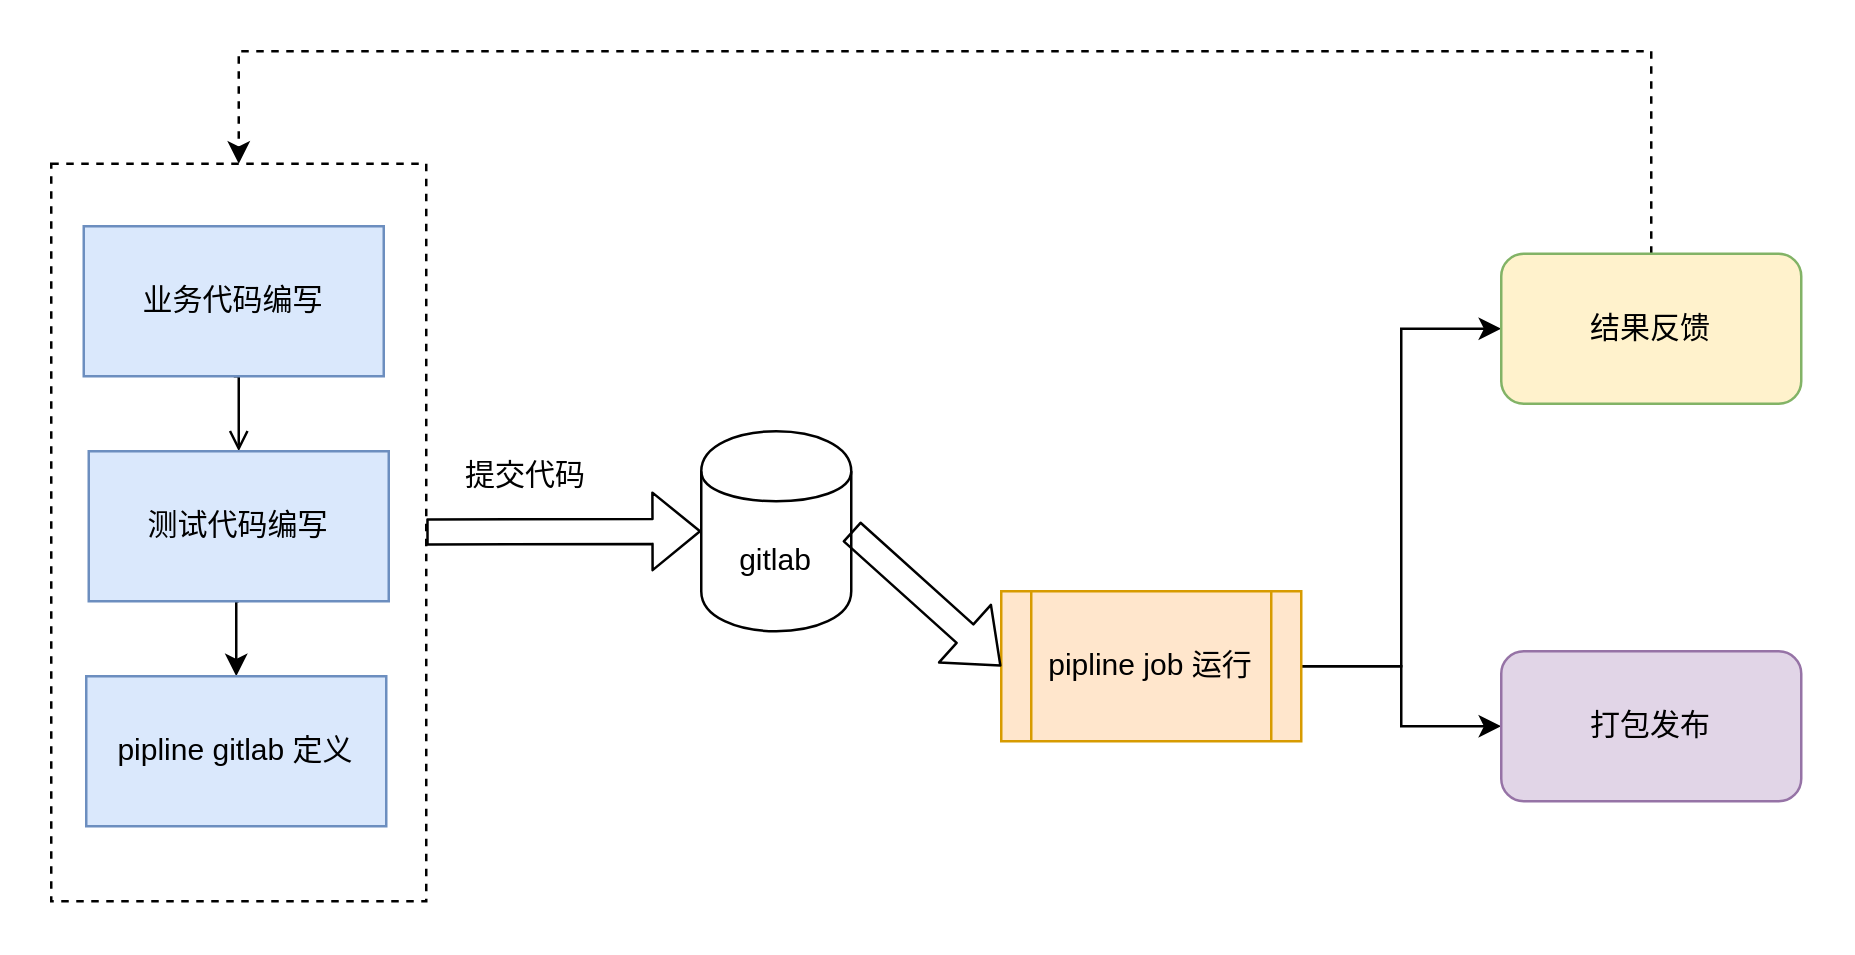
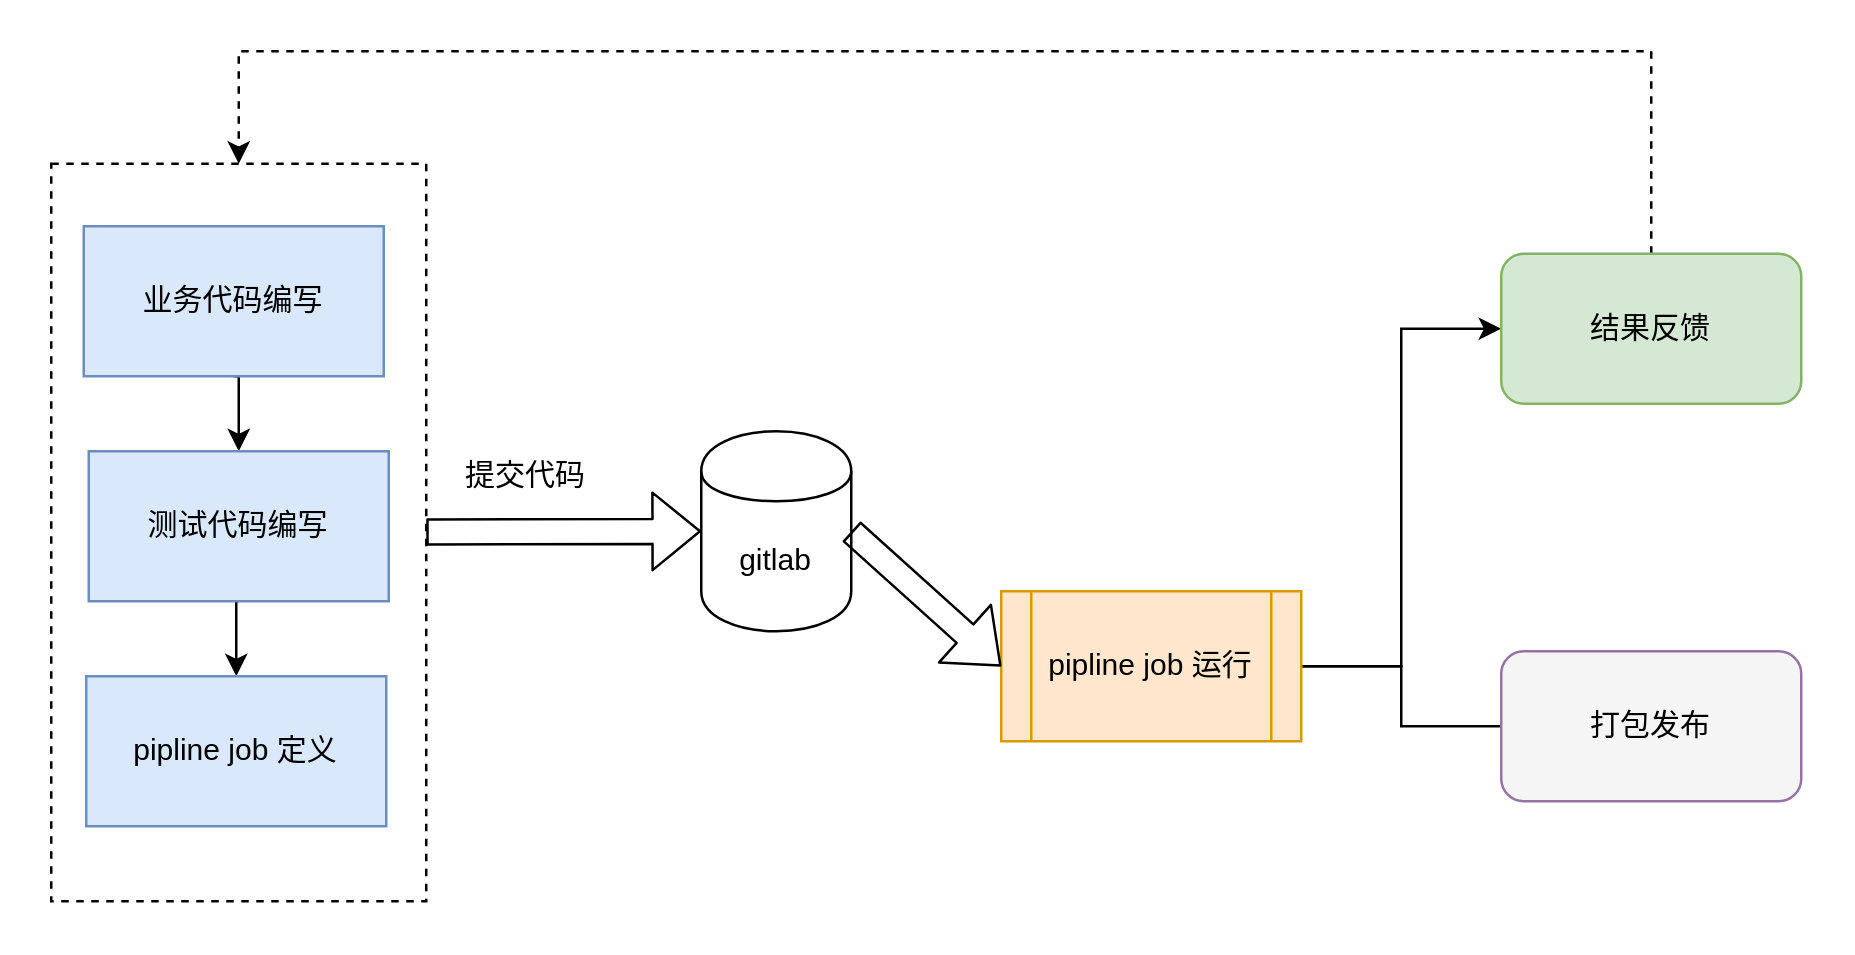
node "结果反馈": fillcolor #fff2cc -> #d5e8d4
edge "业务代码编写" -> "测试代码编写": arrowhead open -> classic
edge "pipline job 运行" -> "打包发布": arrowhead classic -> none
node "打包发布": fillcolor #e1d5e7 -> #f5f5f5
node "pipline gitlab 定义": label "pipline gitlab 定义" -> "pipline job 定义"
